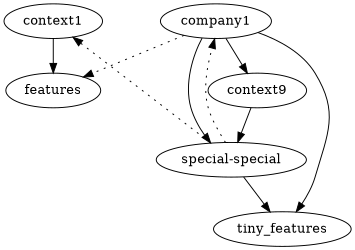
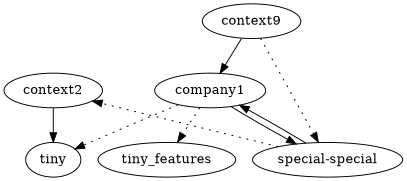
node "context1": label "context1" -> "context2"
edge "company1" -> "context9": reversed
node "features": label "features" -> "tiny"
edge "special-special" -> "company1": style dotted -> solid
edge "company1" -> "tiny_features": style solid -> dotted
edge "context9" -> "special-special": style solid -> dotted
edge "special-special" -> "tiny_features": removed
